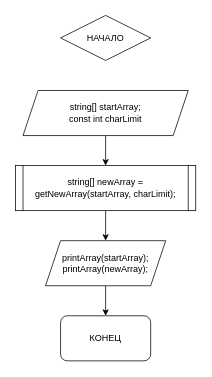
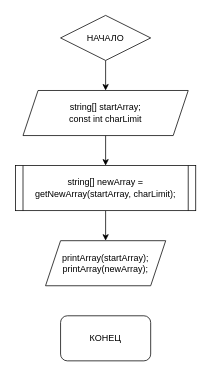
edge "НАЧАЛО" -> "string[] startArray; const int charLimit": added
edge "printArray(startArray); printArray(newArray);" -> "КОНЕЦ": removed
